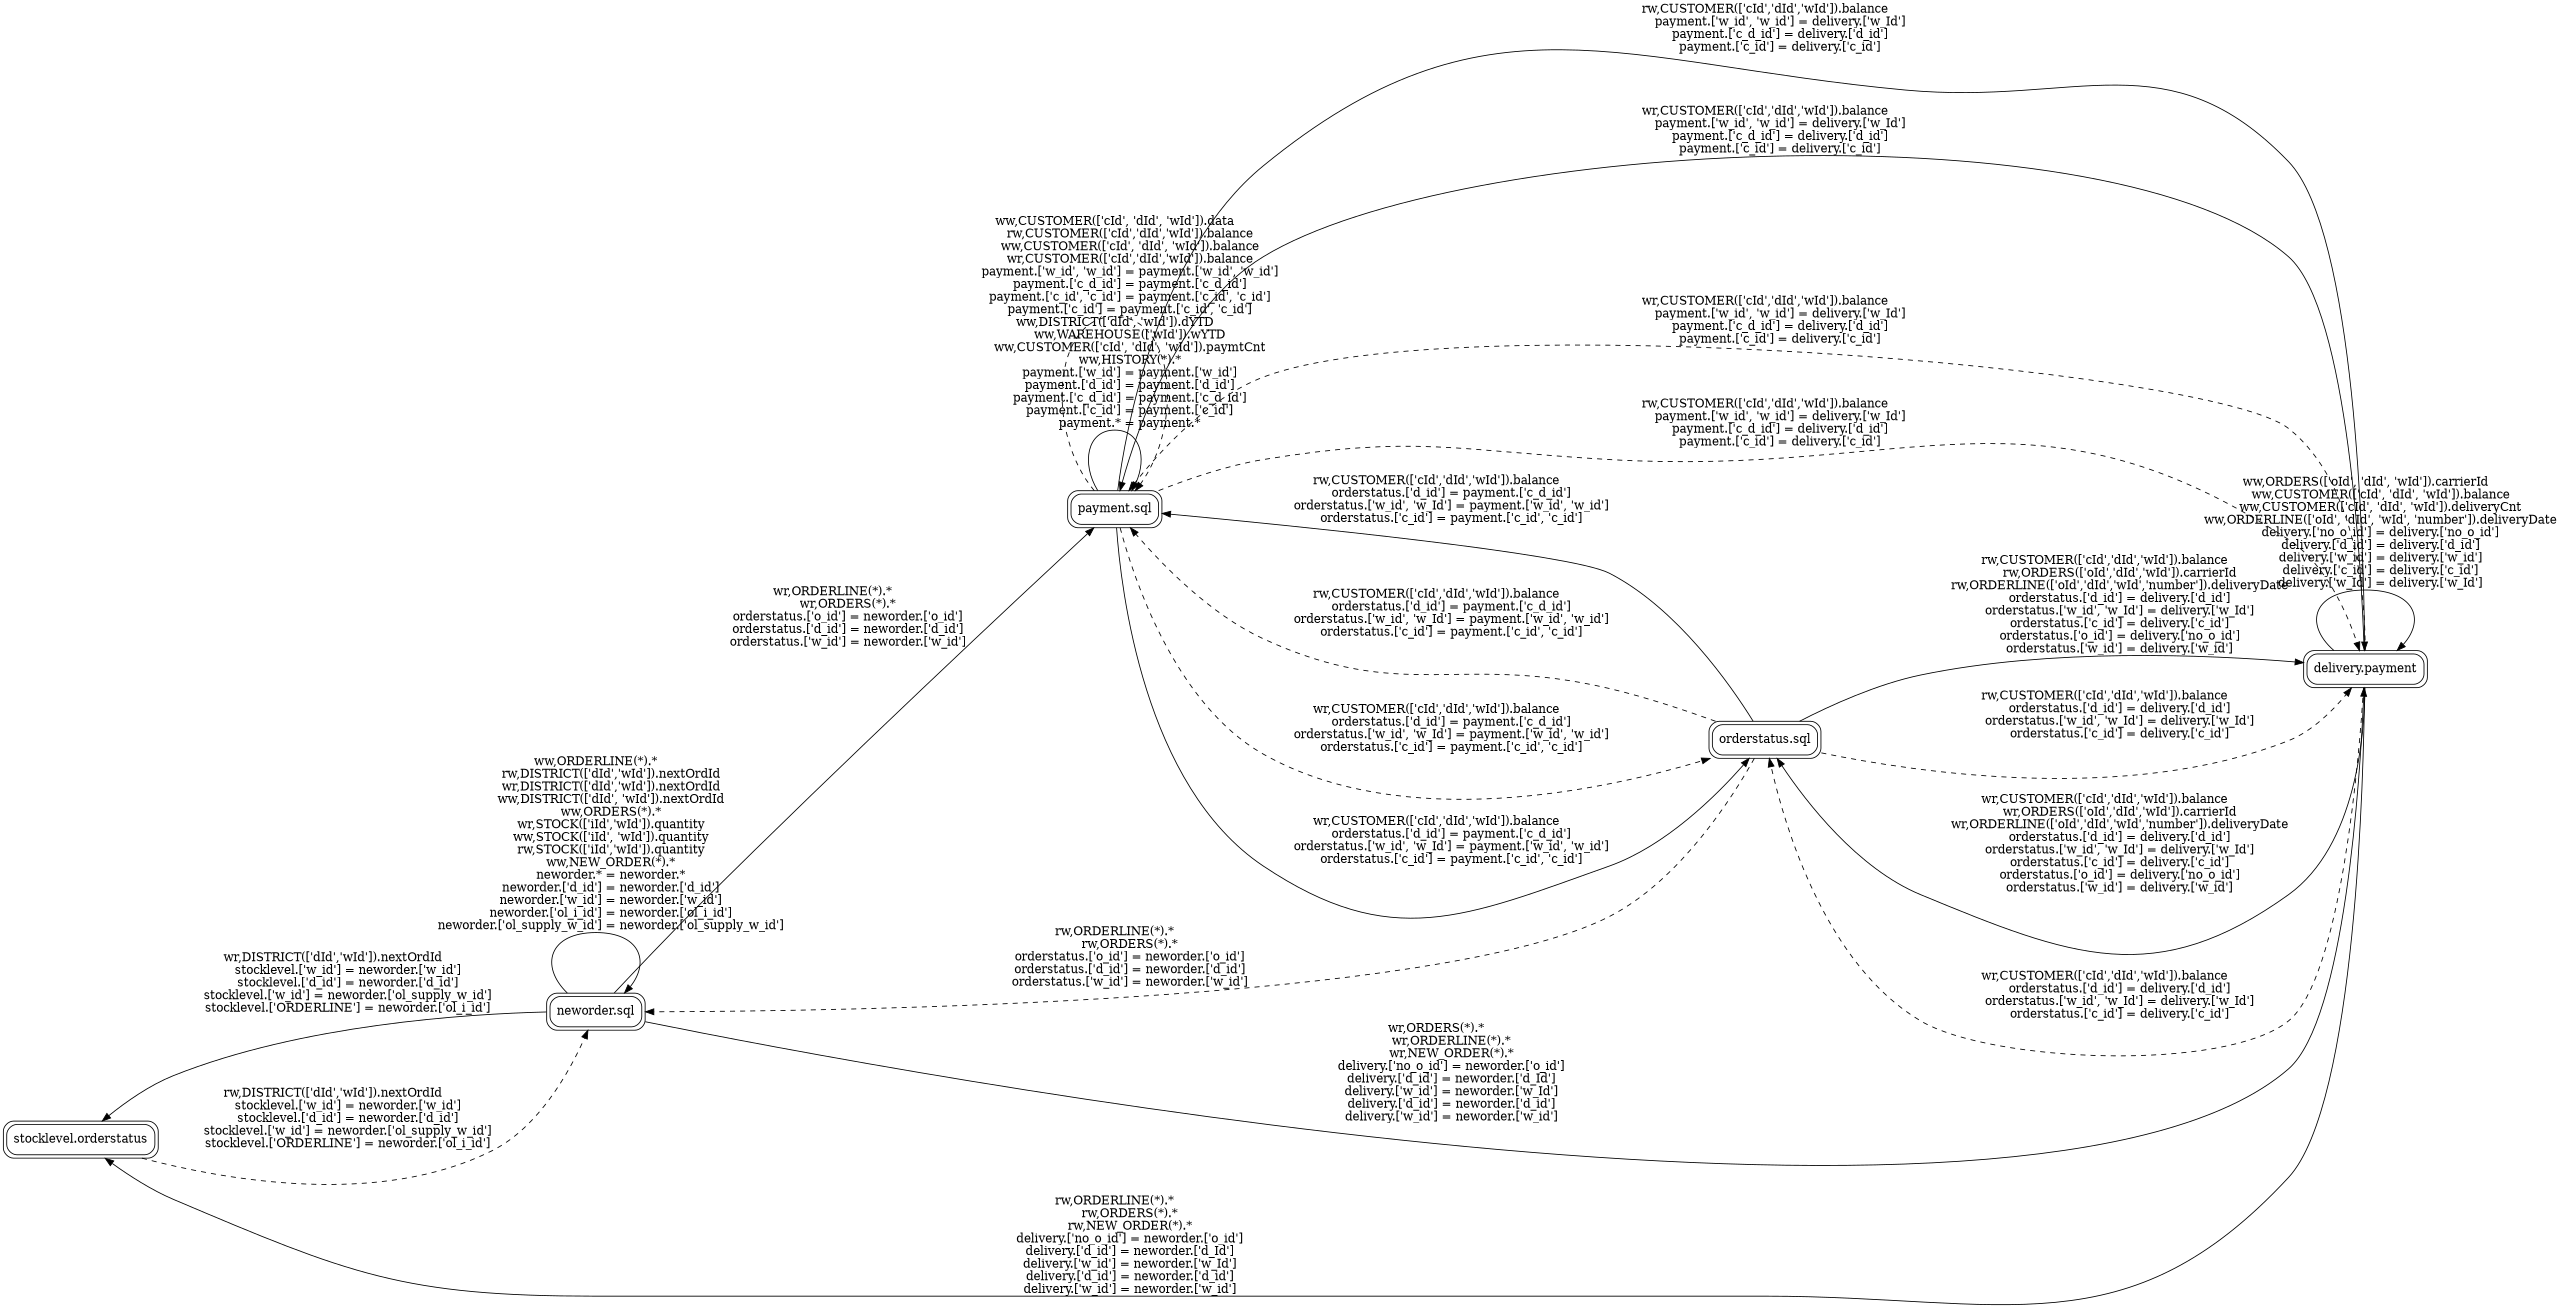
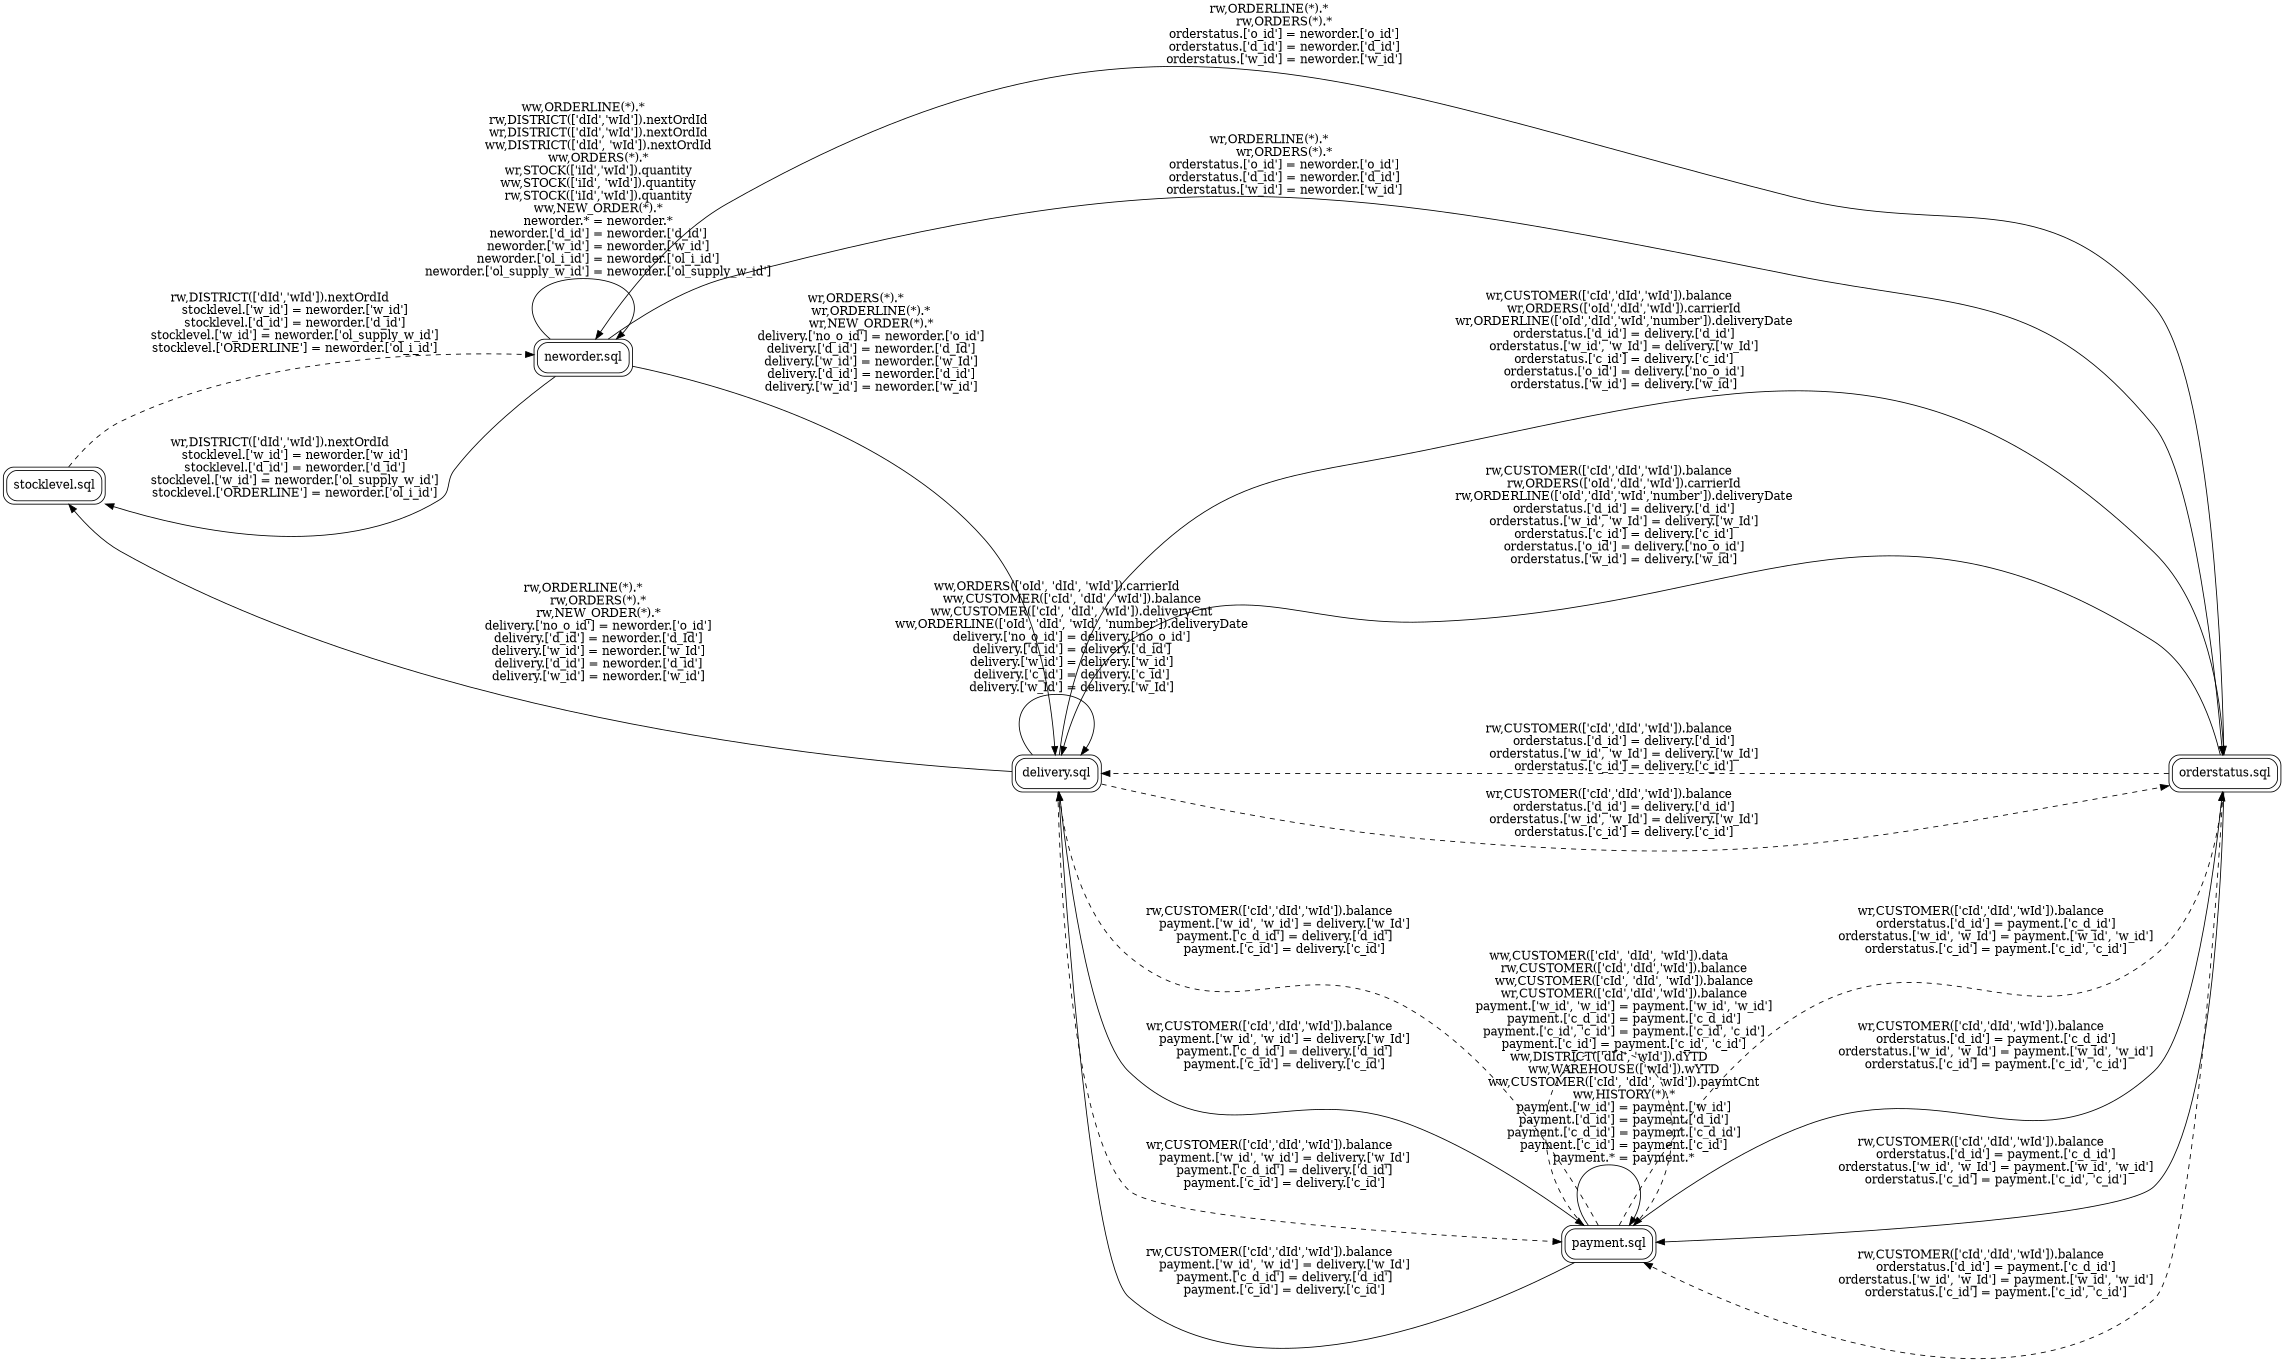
node "delivery.payment": label "delivery.payment" -> "delivery.sql"
edge "neworder.sql" -> "payment.sql": now "neworder.sql" -> "orderstatus.sql"
edge "orderstatus.sql" -> "neworder.sql": style dashed -> solid
node "stocklevel.orderstatus": label "stocklevel.orderstatus" -> "stocklevel.sql"
